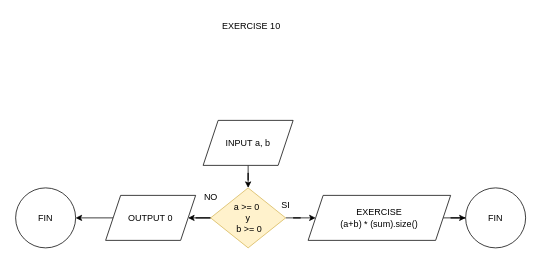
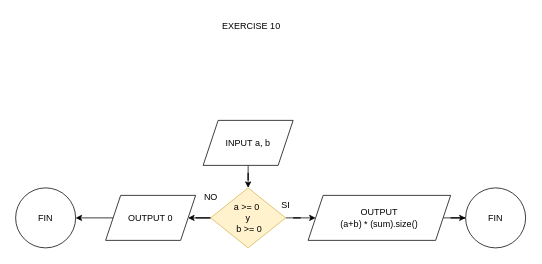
node "EXERCISE (a+b) * (sum).size()": label "EXERCISE (a+b) * (sum).size()" -> "OUTPUT (a+b) * (sum).size()"
